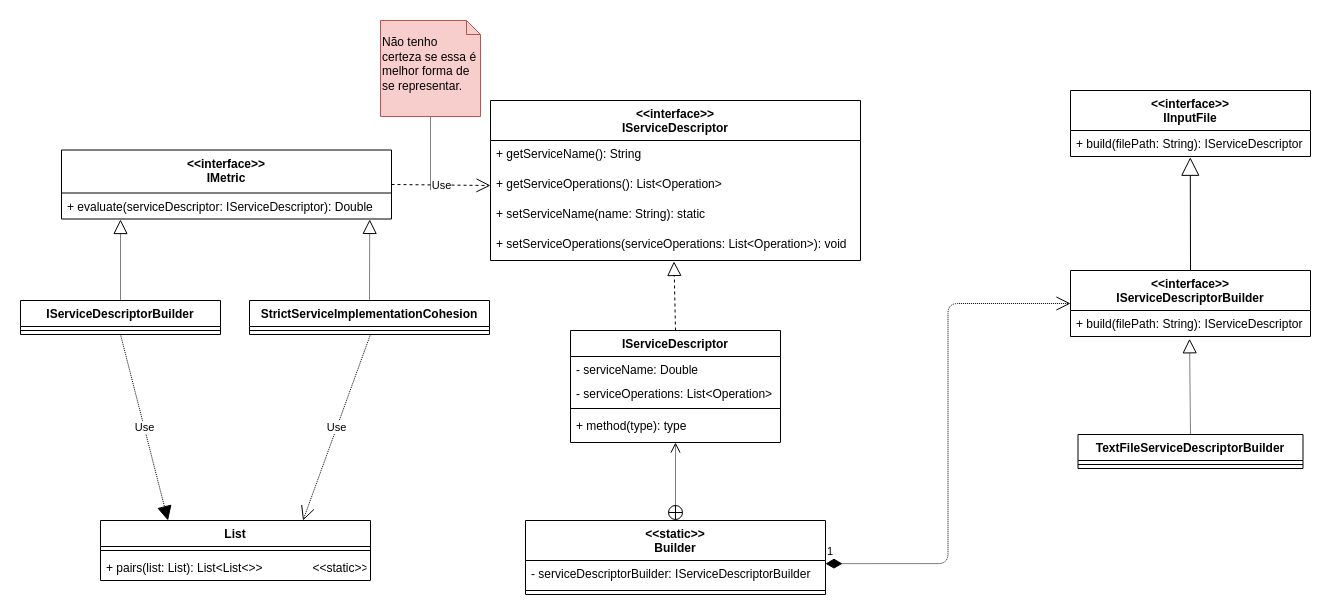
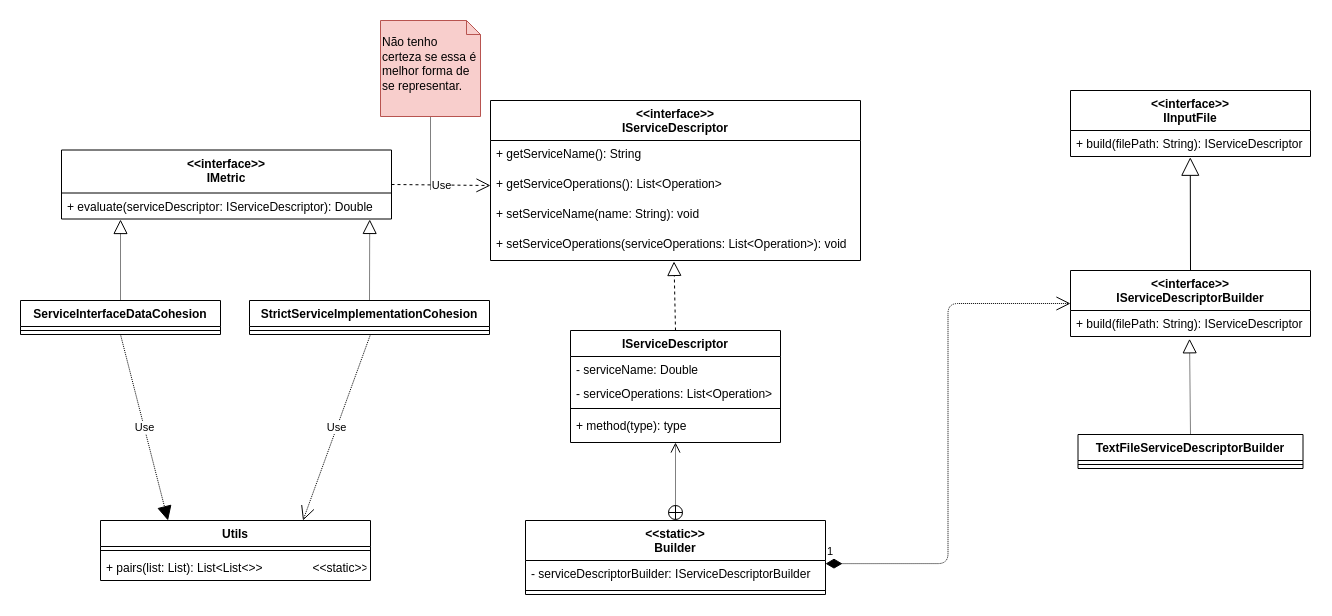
node "+ setServiceName(name: String): static": label "+ setServiceName(name: String): static" -> "+ setServiceName(name: String): void"
node "IServiceDescriptorBuilder": label "IServiceDescriptorBuilder" -> "ServiceInterfaceDataCohesion"
node "List": label "List" -> "Utils"
